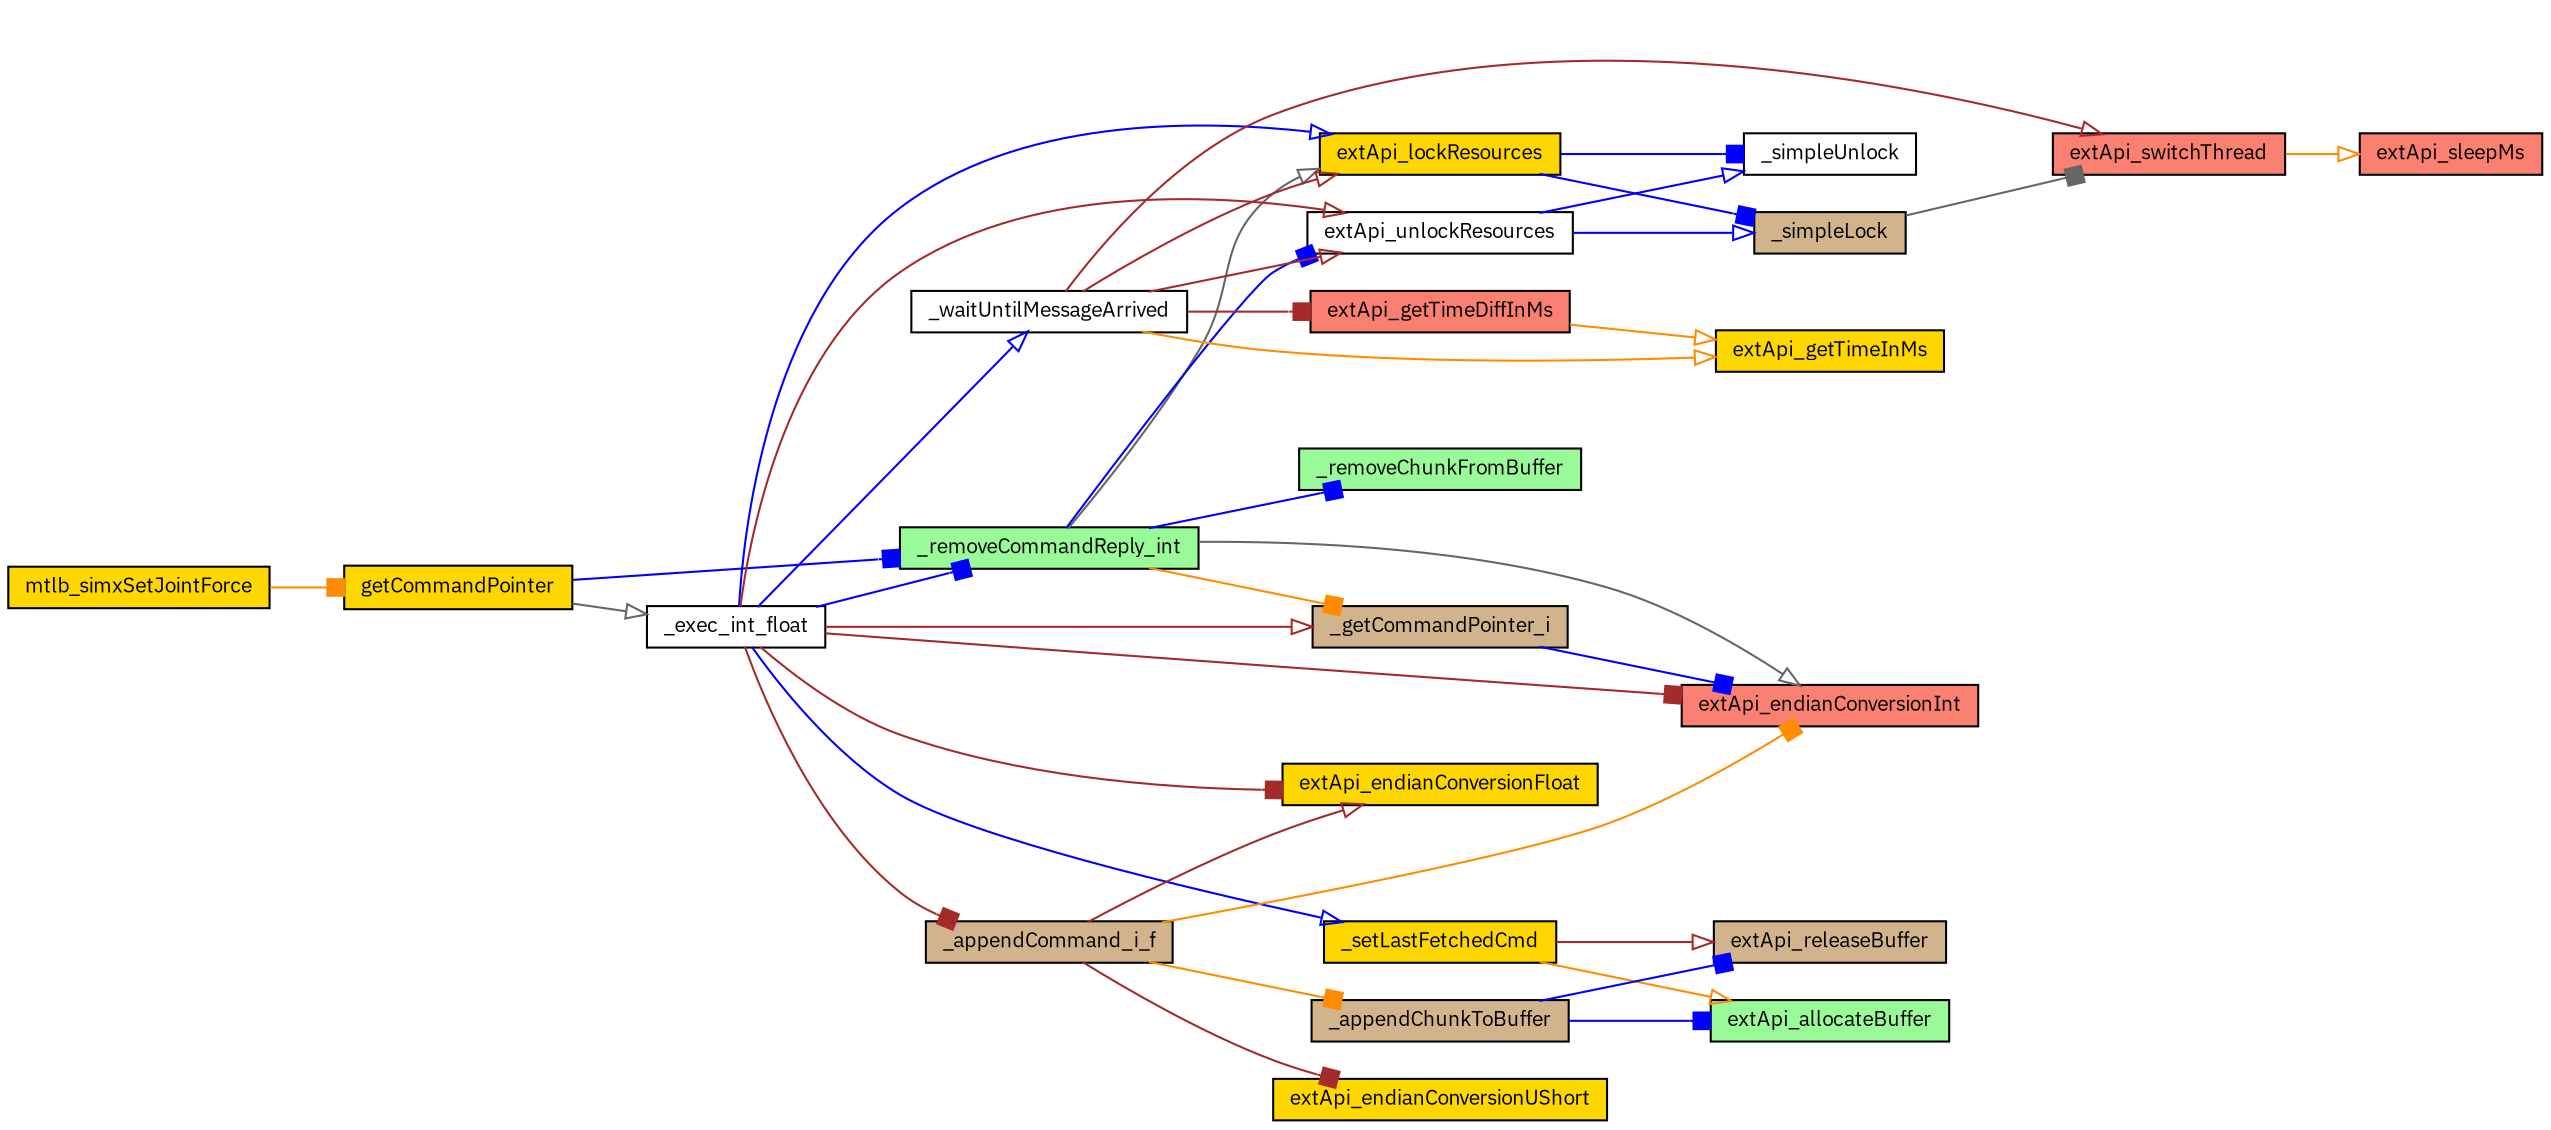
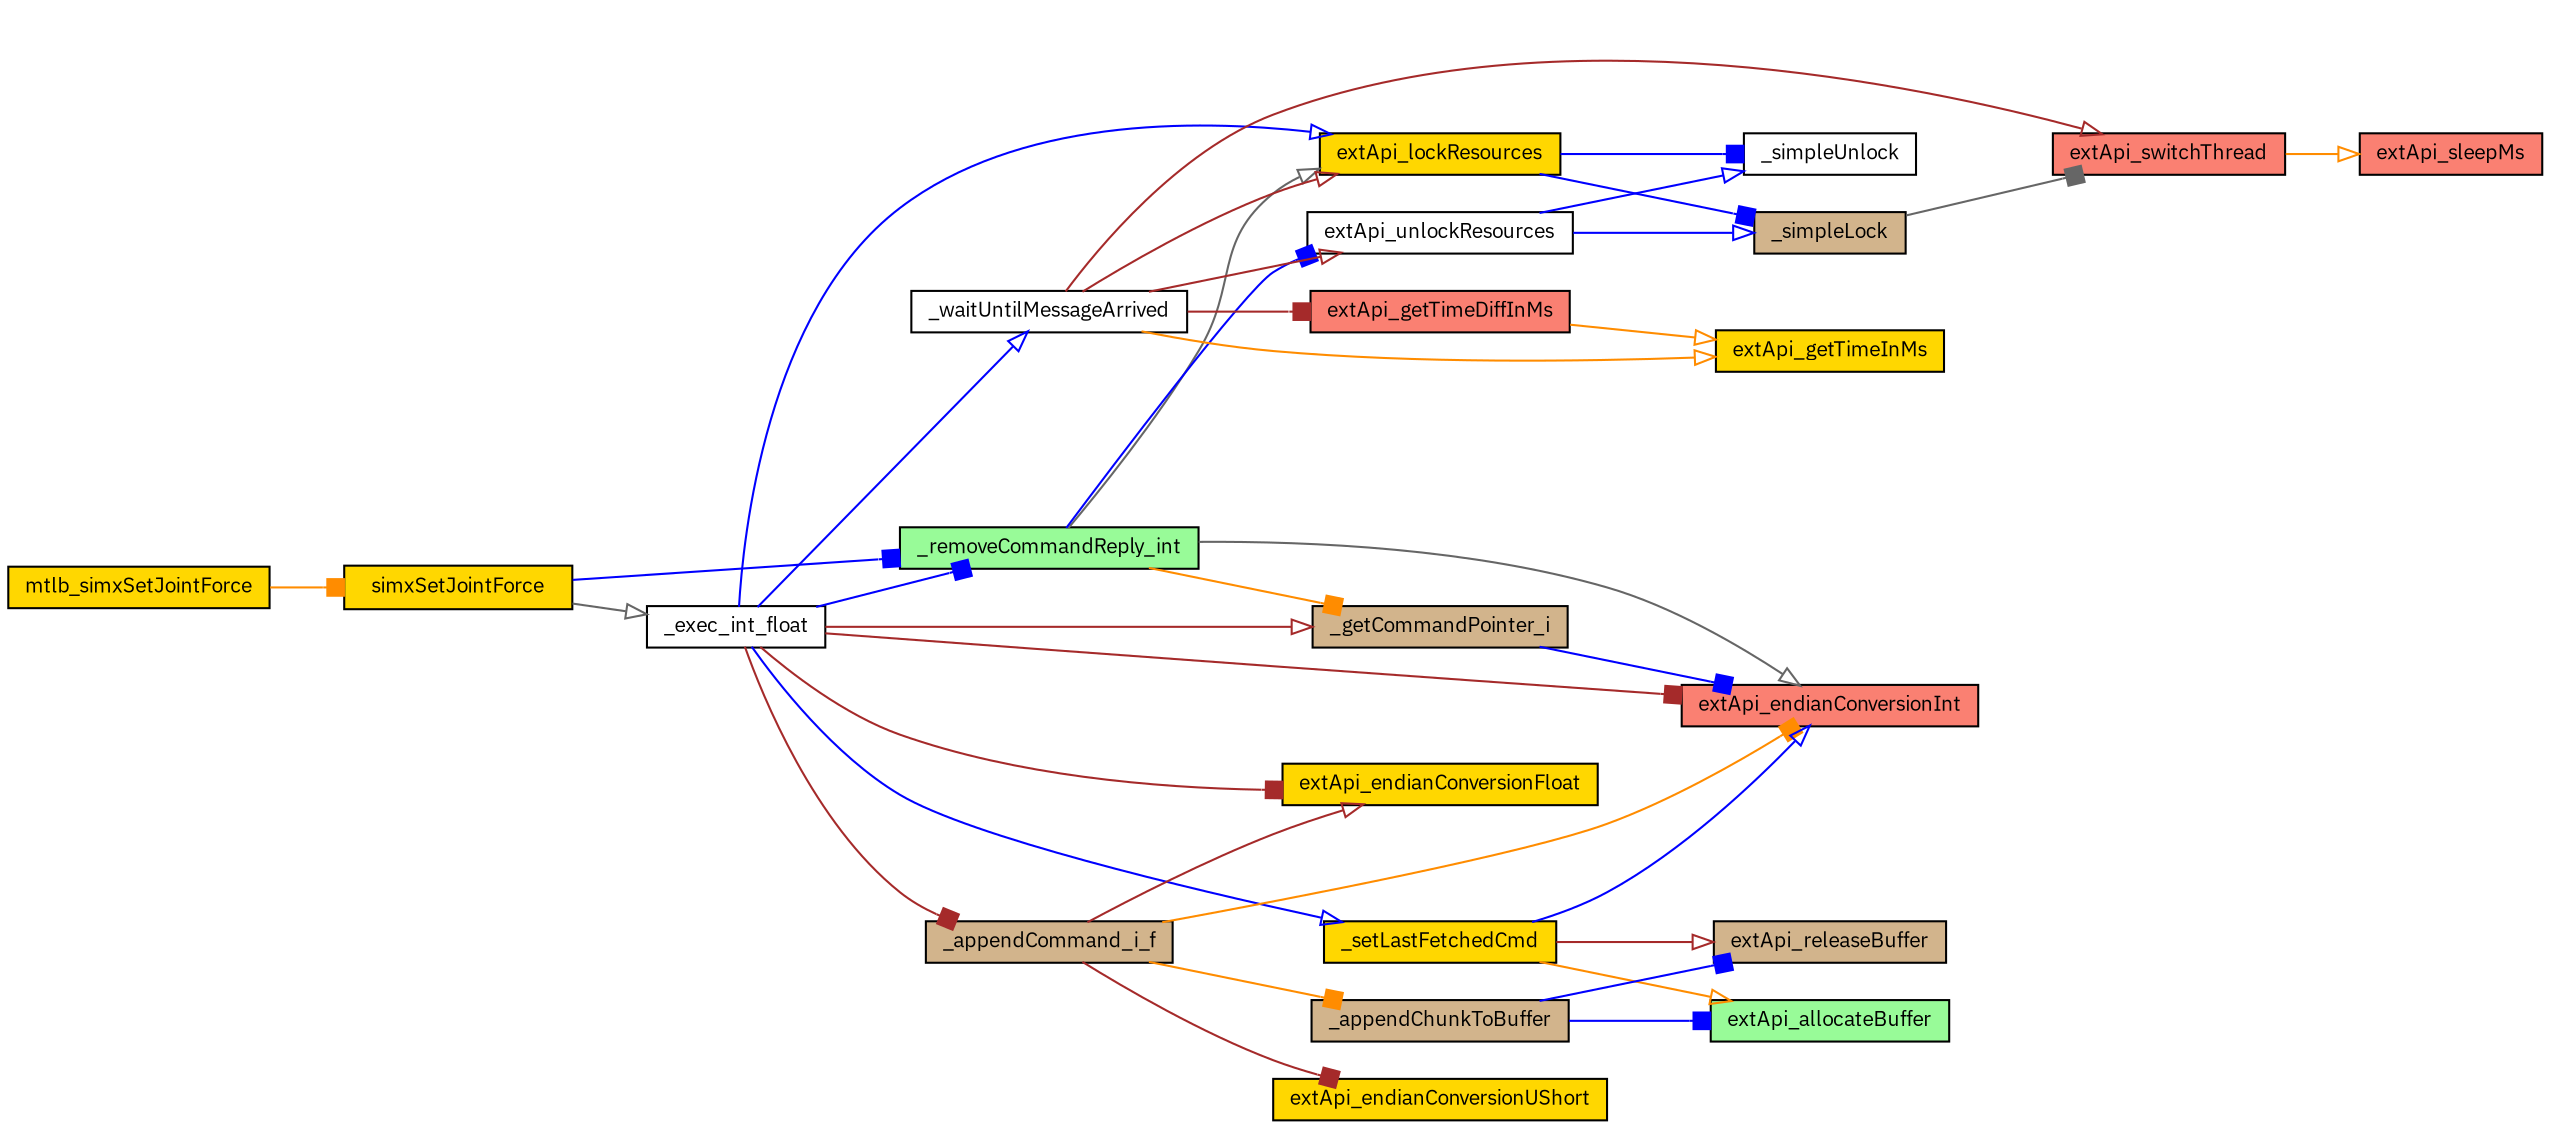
edge "_exec_int_float" -> "extApi_unlockResources": removed
node "_removeChunkFromBuffer": removed
node "getCommandPointer": label "getCommandPointer" -> "simxSetJointForce"
edge "_setLastFetchedCmd" -> "extApi_endianConversionInt": added
